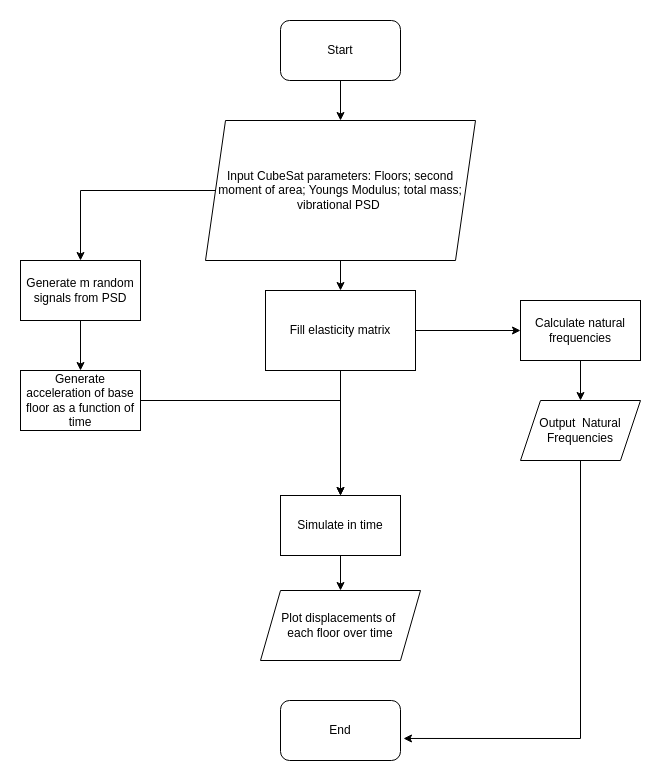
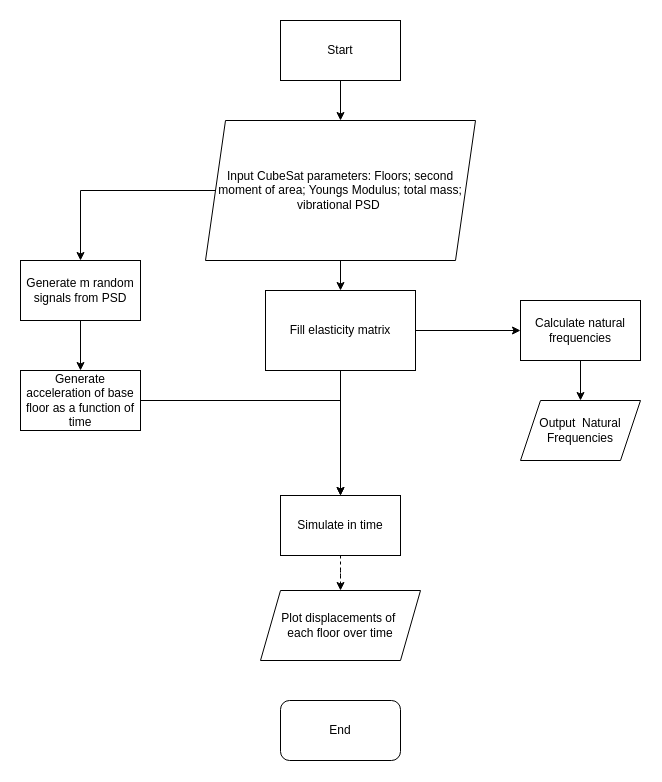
node "Start": shape rounded rectangle -> rectangle
edge "Simulate in time" -> "Plot displacements of each floor over time": style solid -> dashed
edge "Output Natural Frequencies" -> "End": removed
